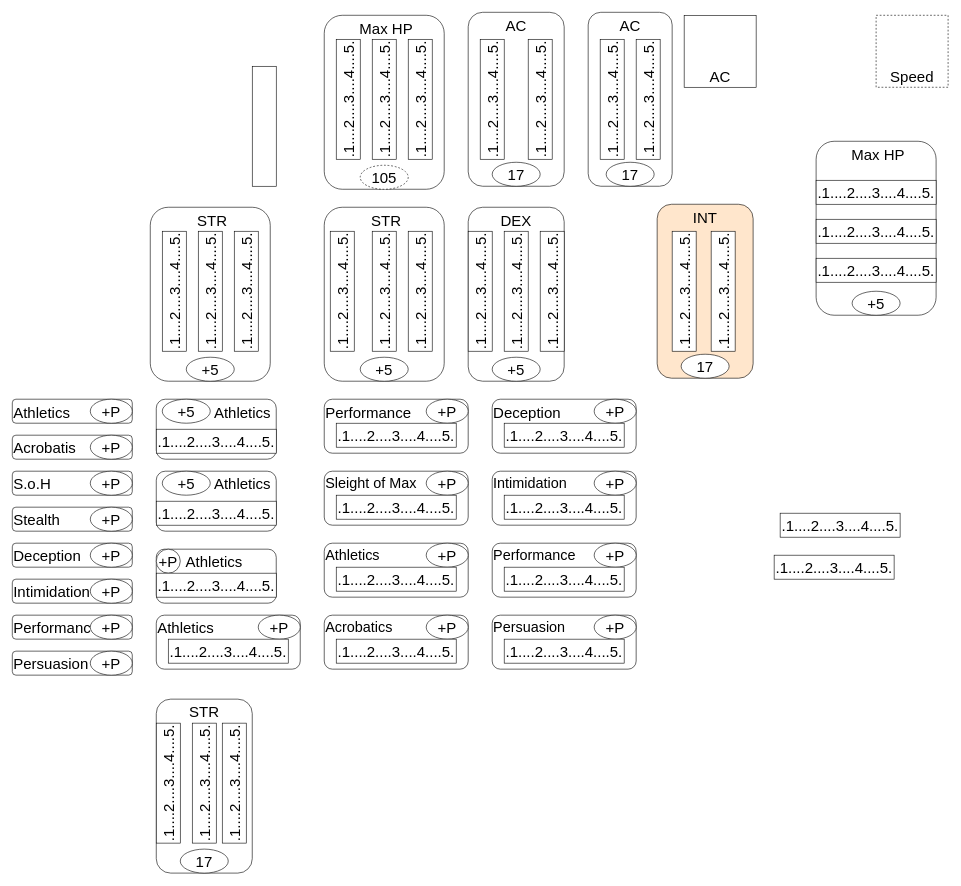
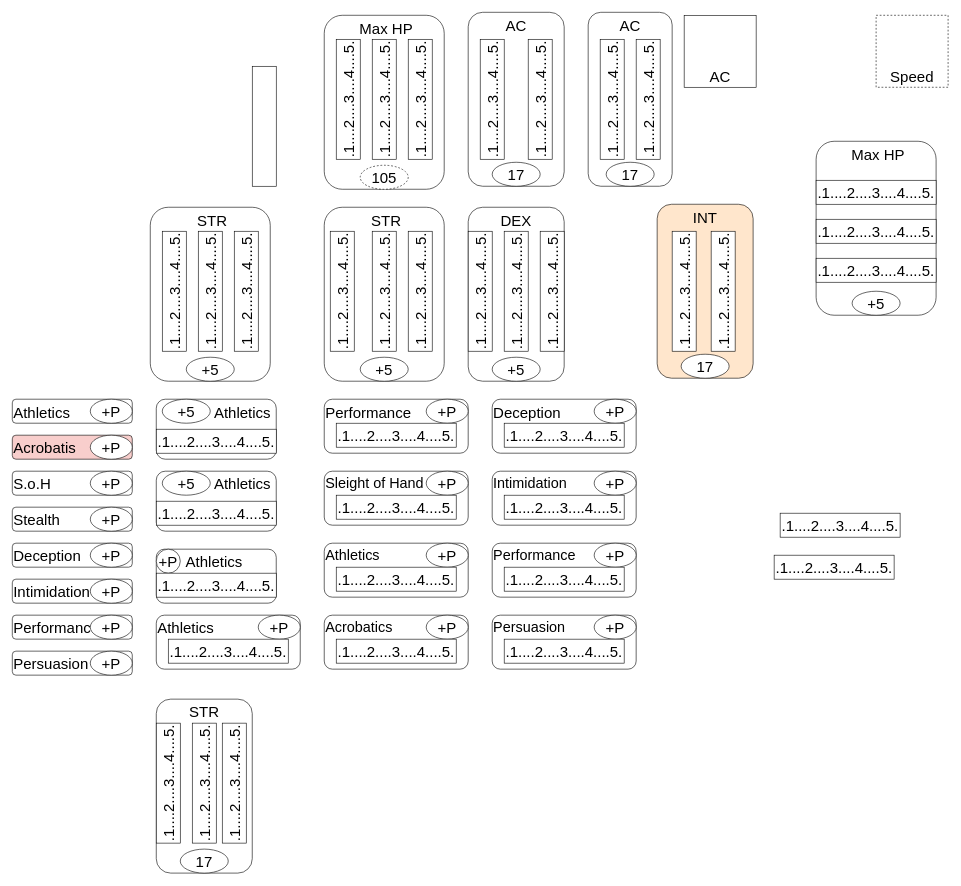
node "Acrobatis": fillcolor #ffffff -> #f8cecc
node "Sleight of Max": label "Sleight of Max" -> "Sleight of Hand"
